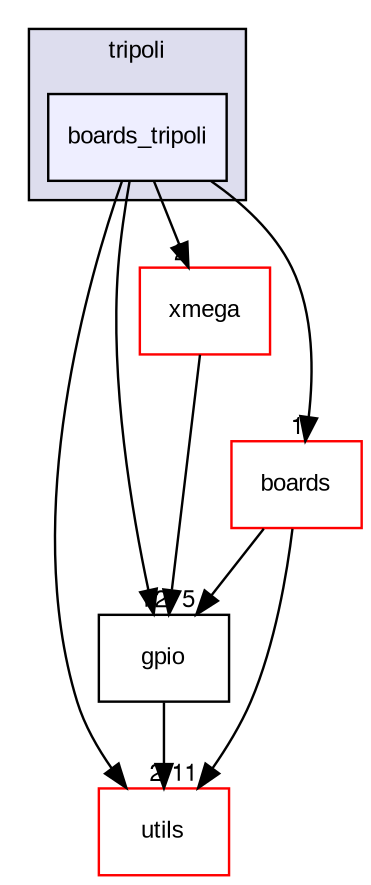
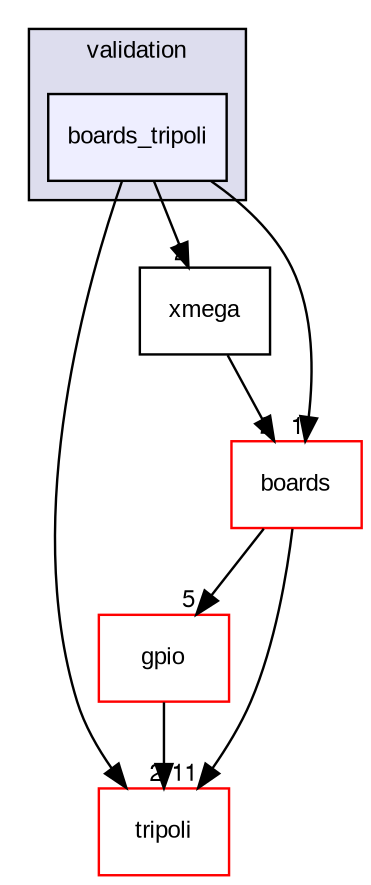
cluster "tripoli": label "tripoli" -> "validation"
node "xmega": color red -> black
edge "boards_tripoli" -> "gpio": removed
edge "xmega" -> "gpio": now "xmega" -> "boards"
node "gpio": color black -> red
node "utils": label "utils" -> "tripoli"
